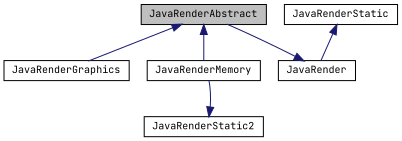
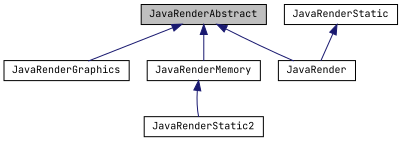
edge "JavaRenderAbstract" -> "JavaRender": reversed
edge "JavaRenderMemory" -> "JavaRenderStatic2": reversed
